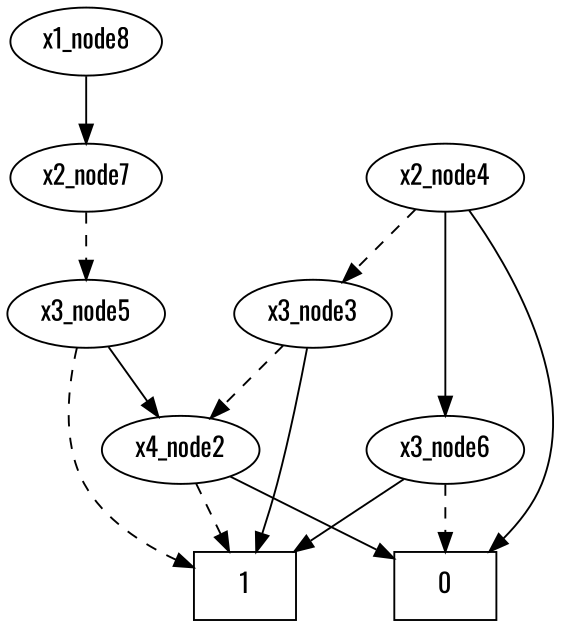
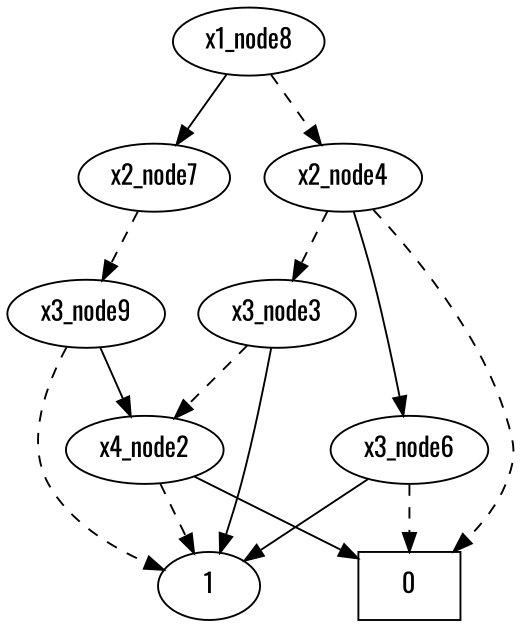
edge "x1_node8" -> "x2_node4": added
node "x3_node5": label "x3_node5" -> "x3_node9"
edge "x2_node4" -> "0": style solid -> dashed
node "1": shape box -> ellipse
